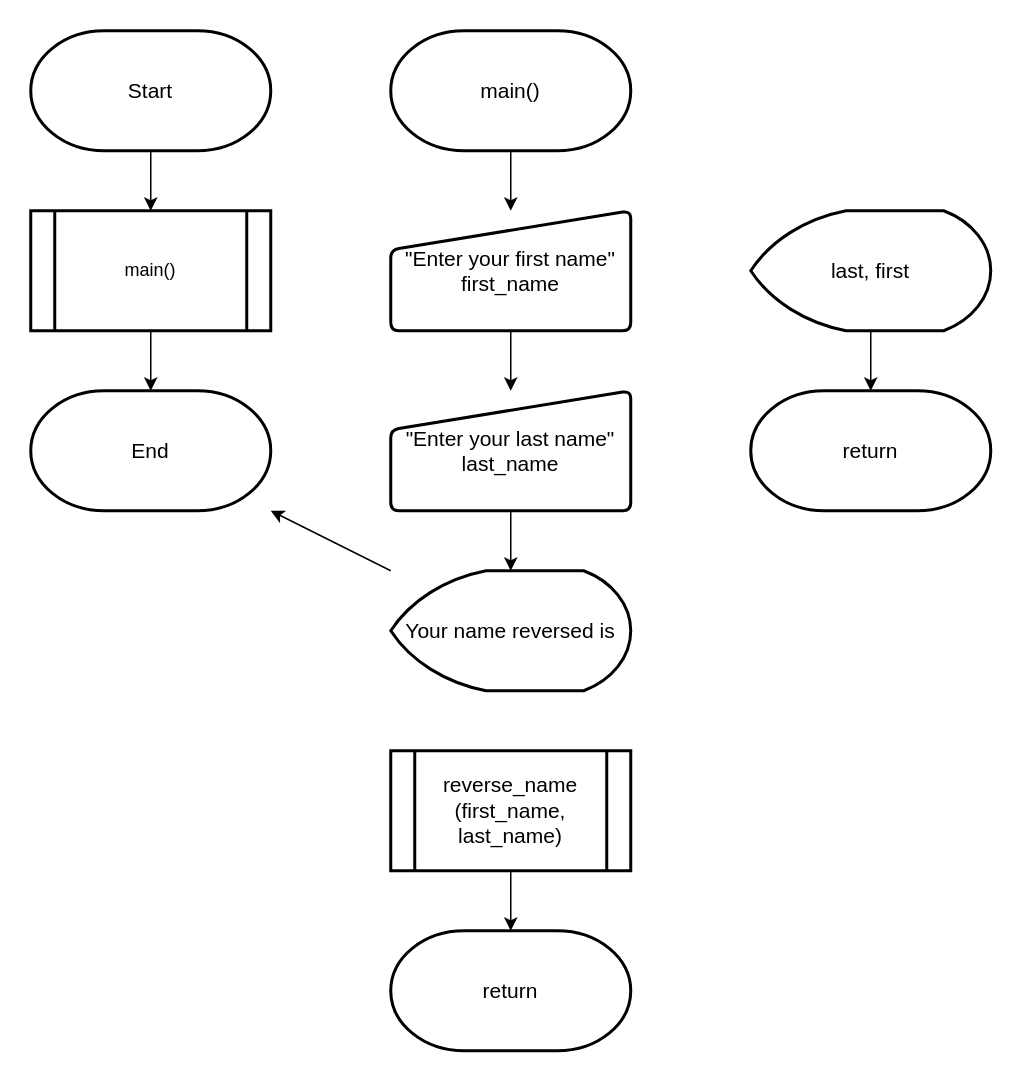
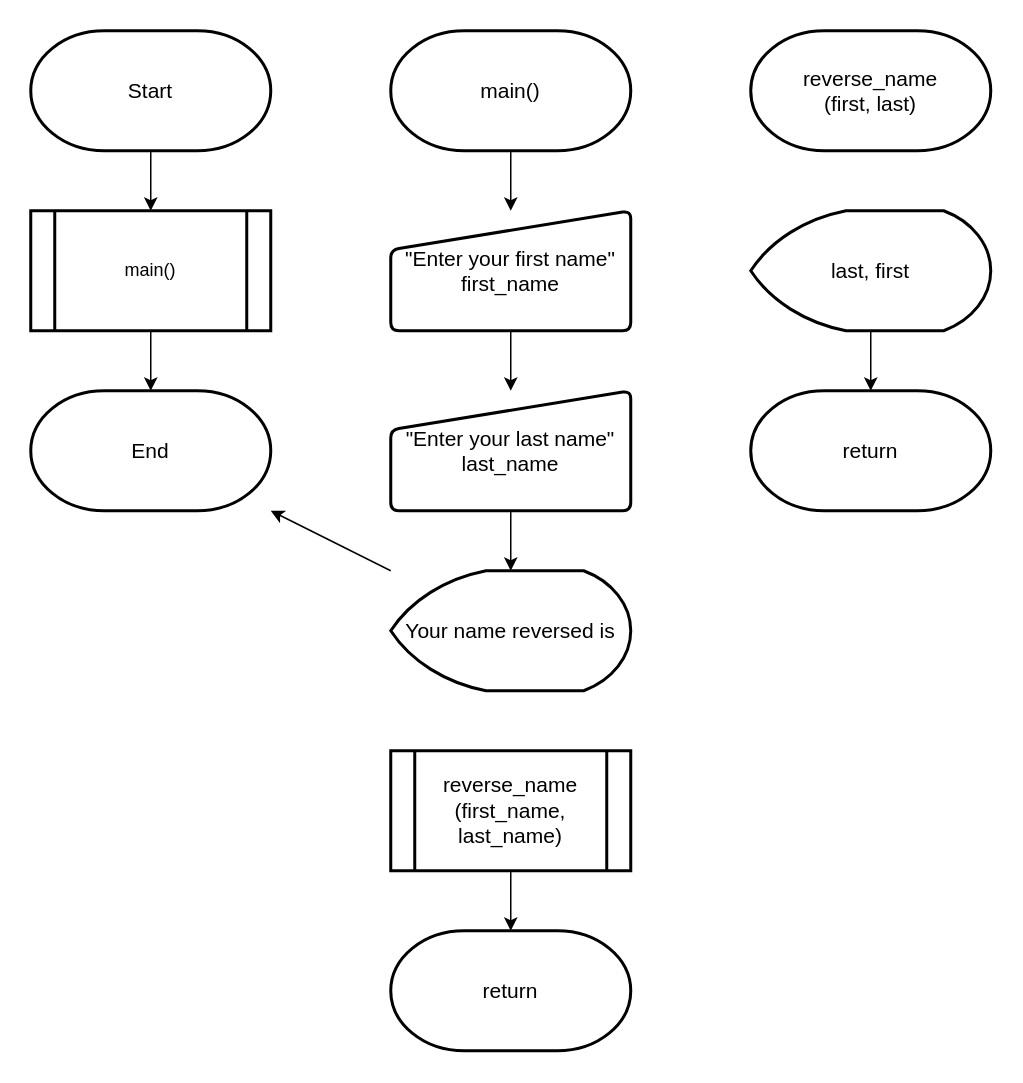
node "reverse_name (first, last)": added
